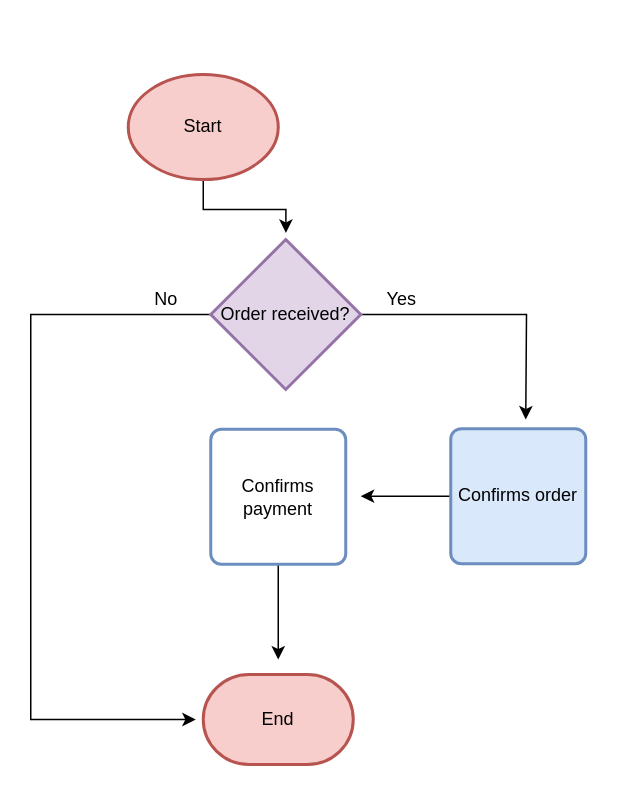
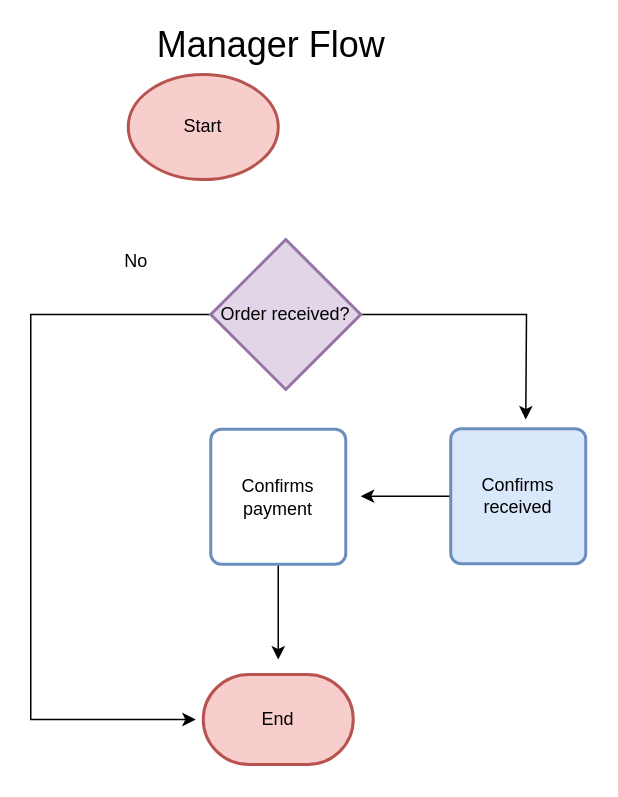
node "Manager Flow": added
edge "Start" -> "Order received?": removed
node "No": moved (166, 299) -> (136, 262)
node "Yes": removed
node "Confirms order": label "Confirms order" -> "Confirms received"
